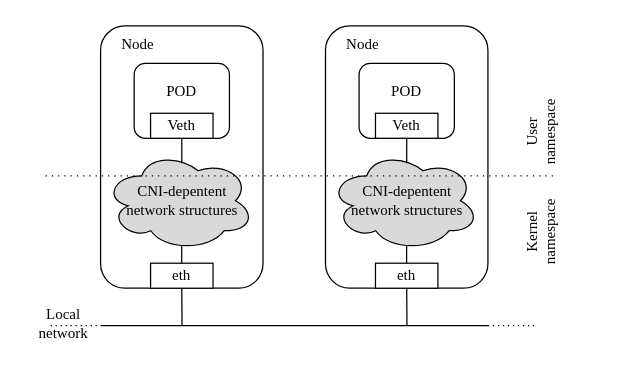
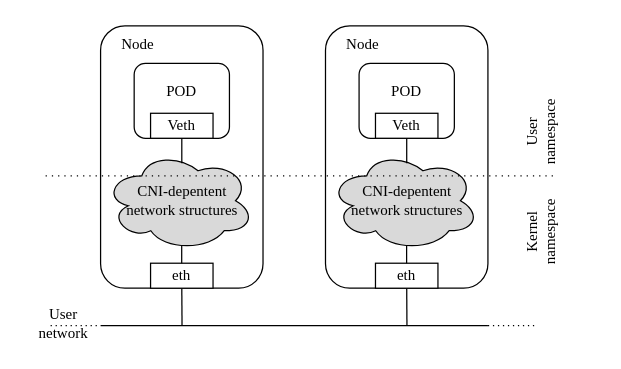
node "Local network": label "Local network" -> "User network"
